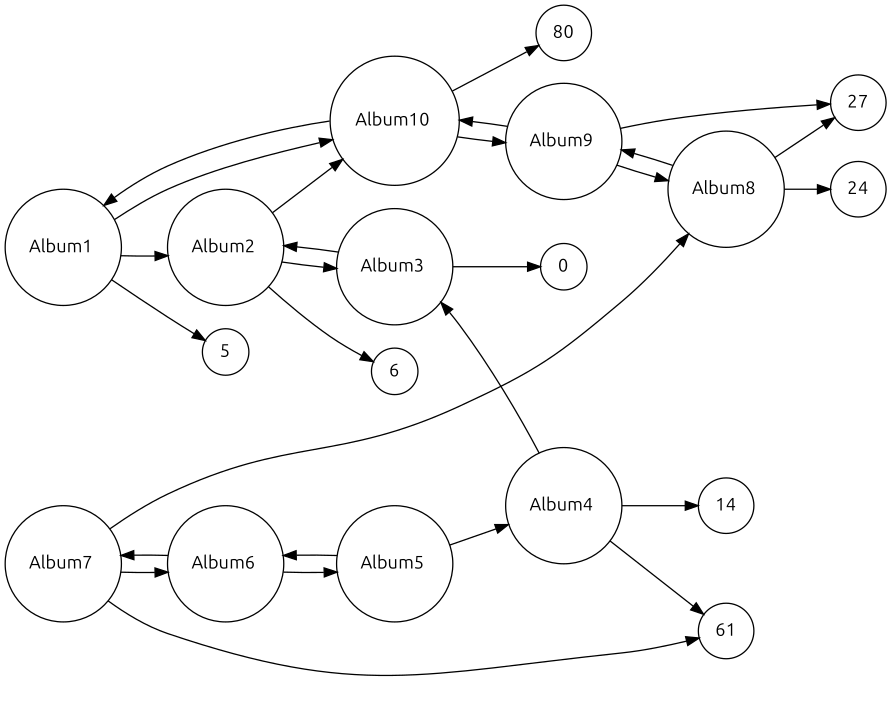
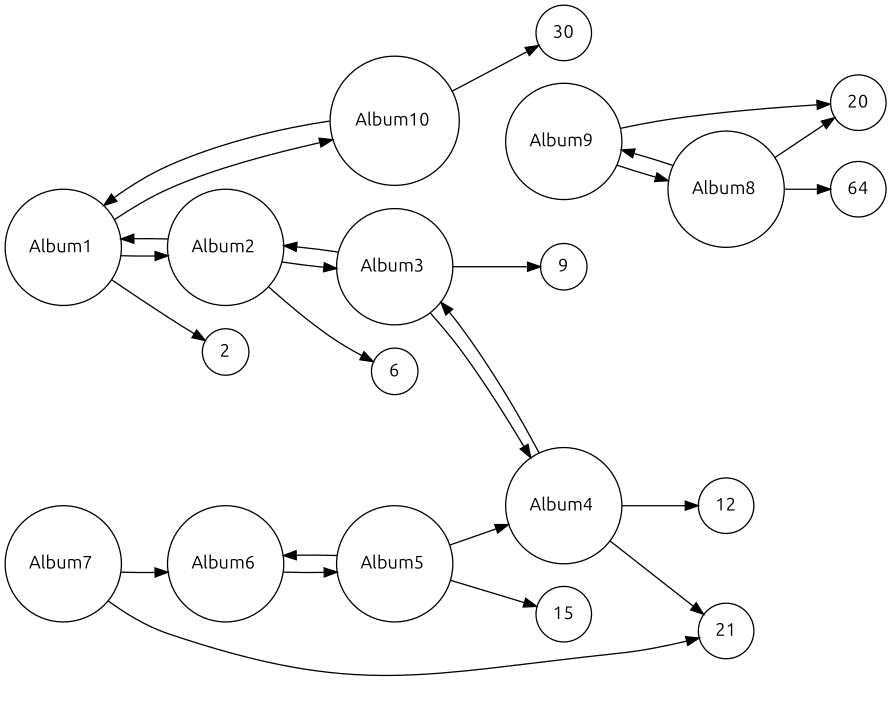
node "80": label "80" -> "30"
node "27": label "27" -> "20"
edge "Album9" -> "Album10": removed
edge "Album10" -> "Album9": removed
node "24": label "24" -> "64"
edge "Album2" -> "Album10": now "Album2" -> "Album1"
node "0": label "0" -> "9"
node "5": label "5" -> "2"
edge "Album3" -> "Album4": added
edge "Album7" -> "Album8": removed
node "14": label "14" -> "12"
edge "Album6" -> "Album7": removed
node "15": added
node "61": label "61" -> "21"
